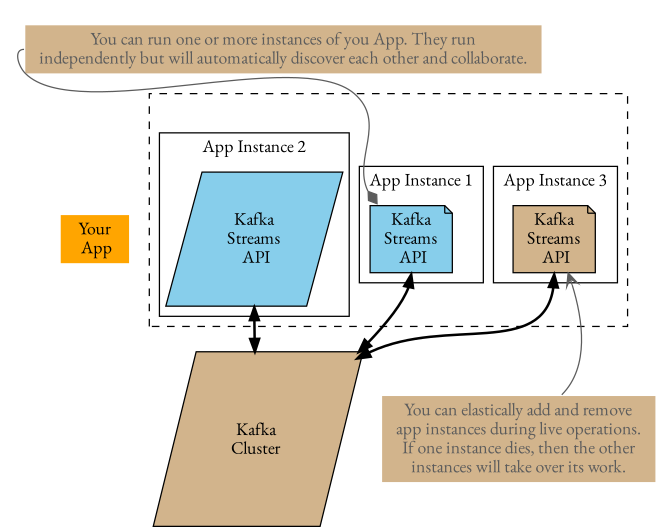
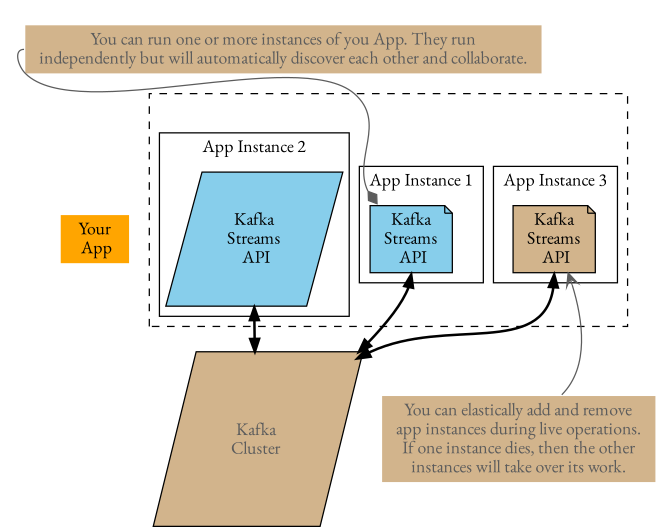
node "Kafka Cluster": fontcolor black -> gray36
